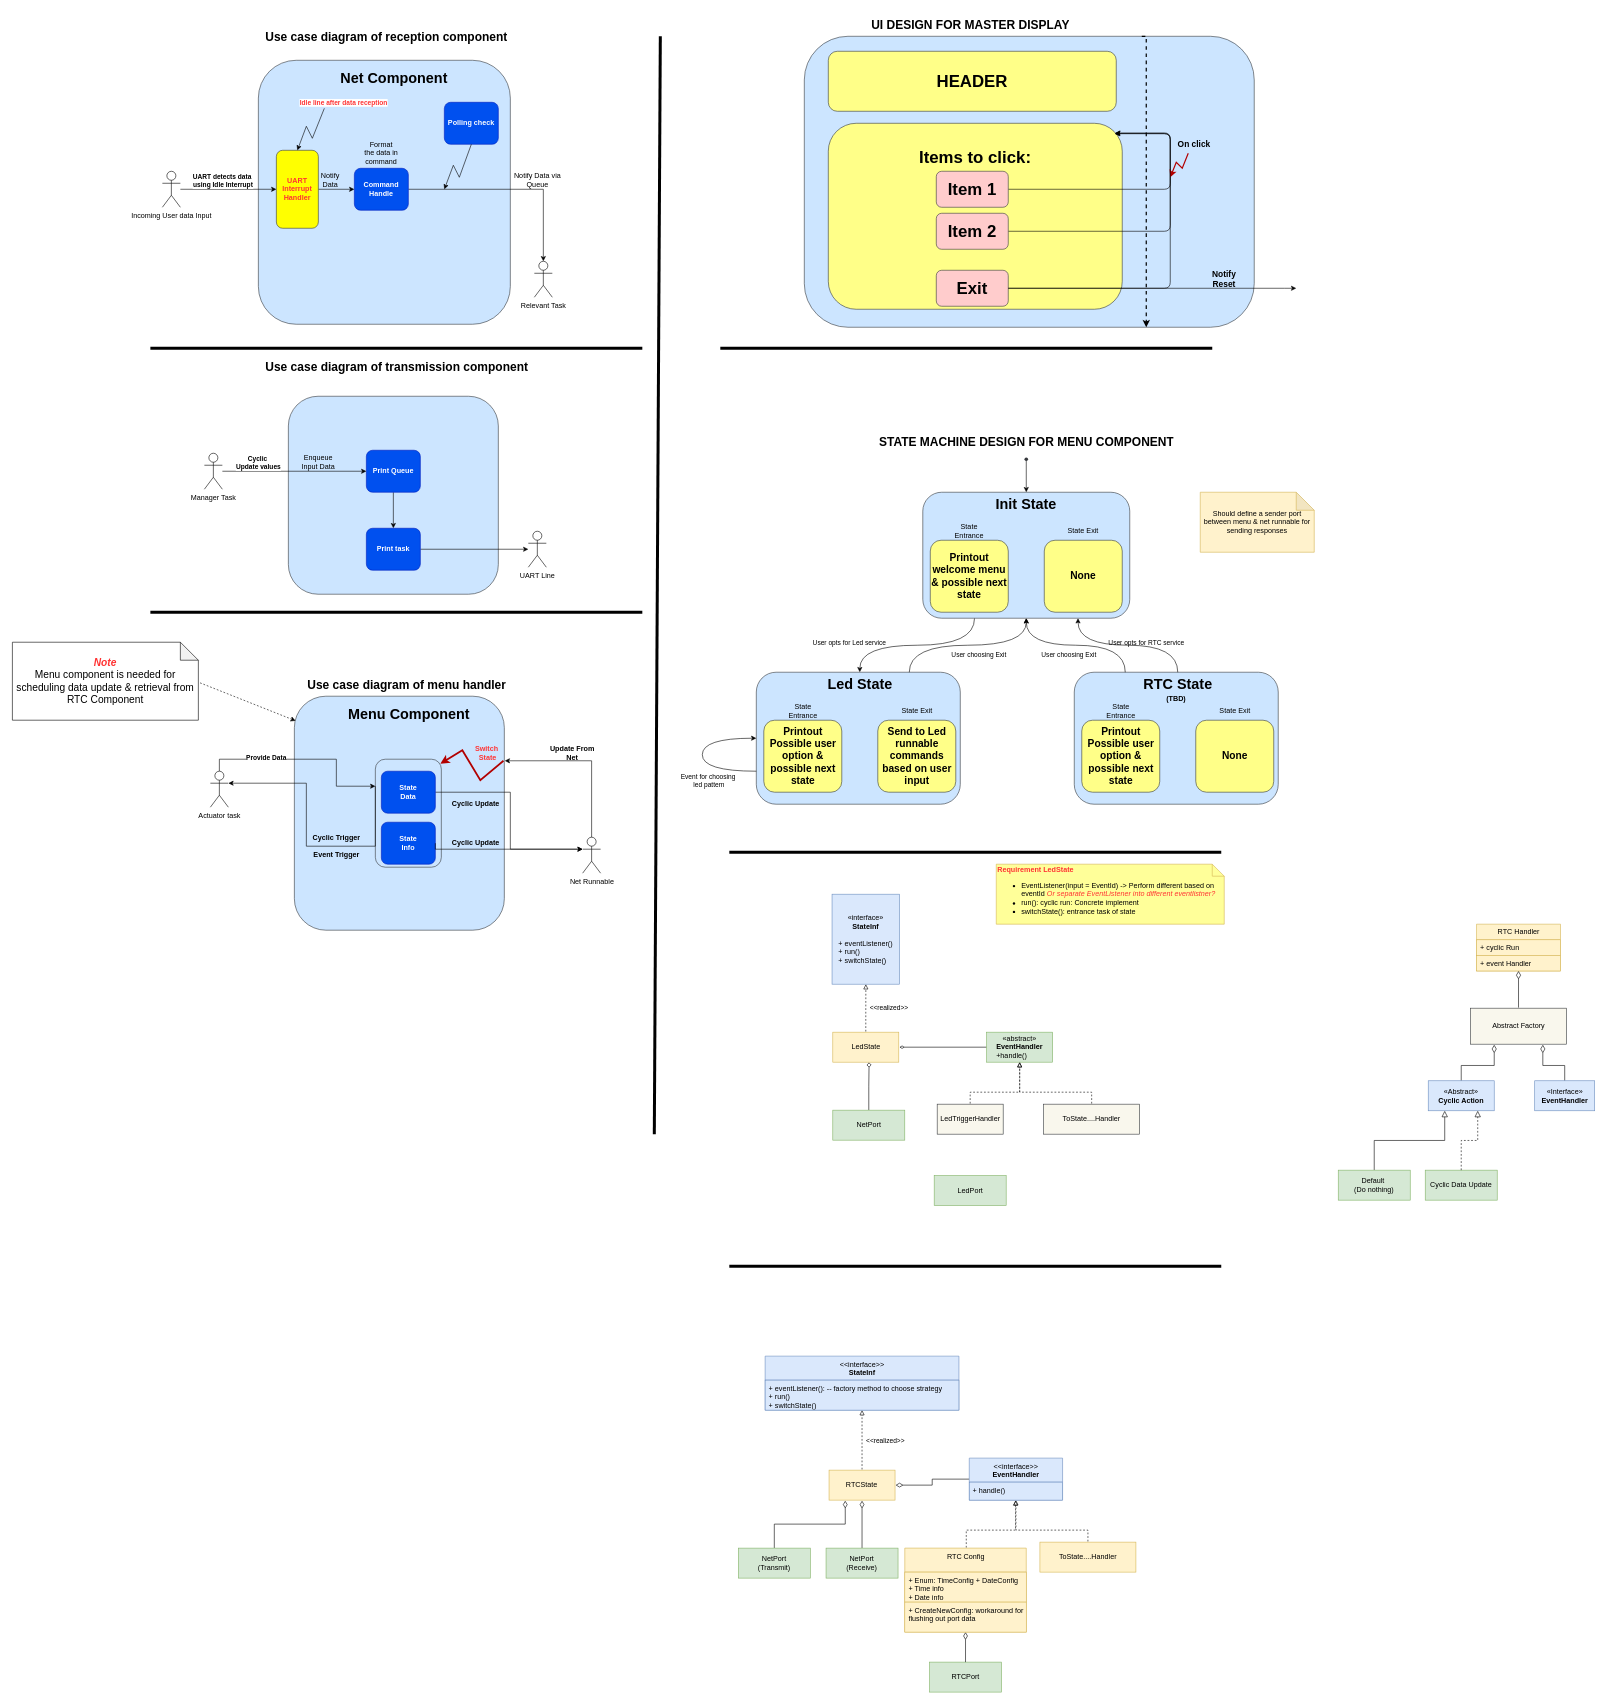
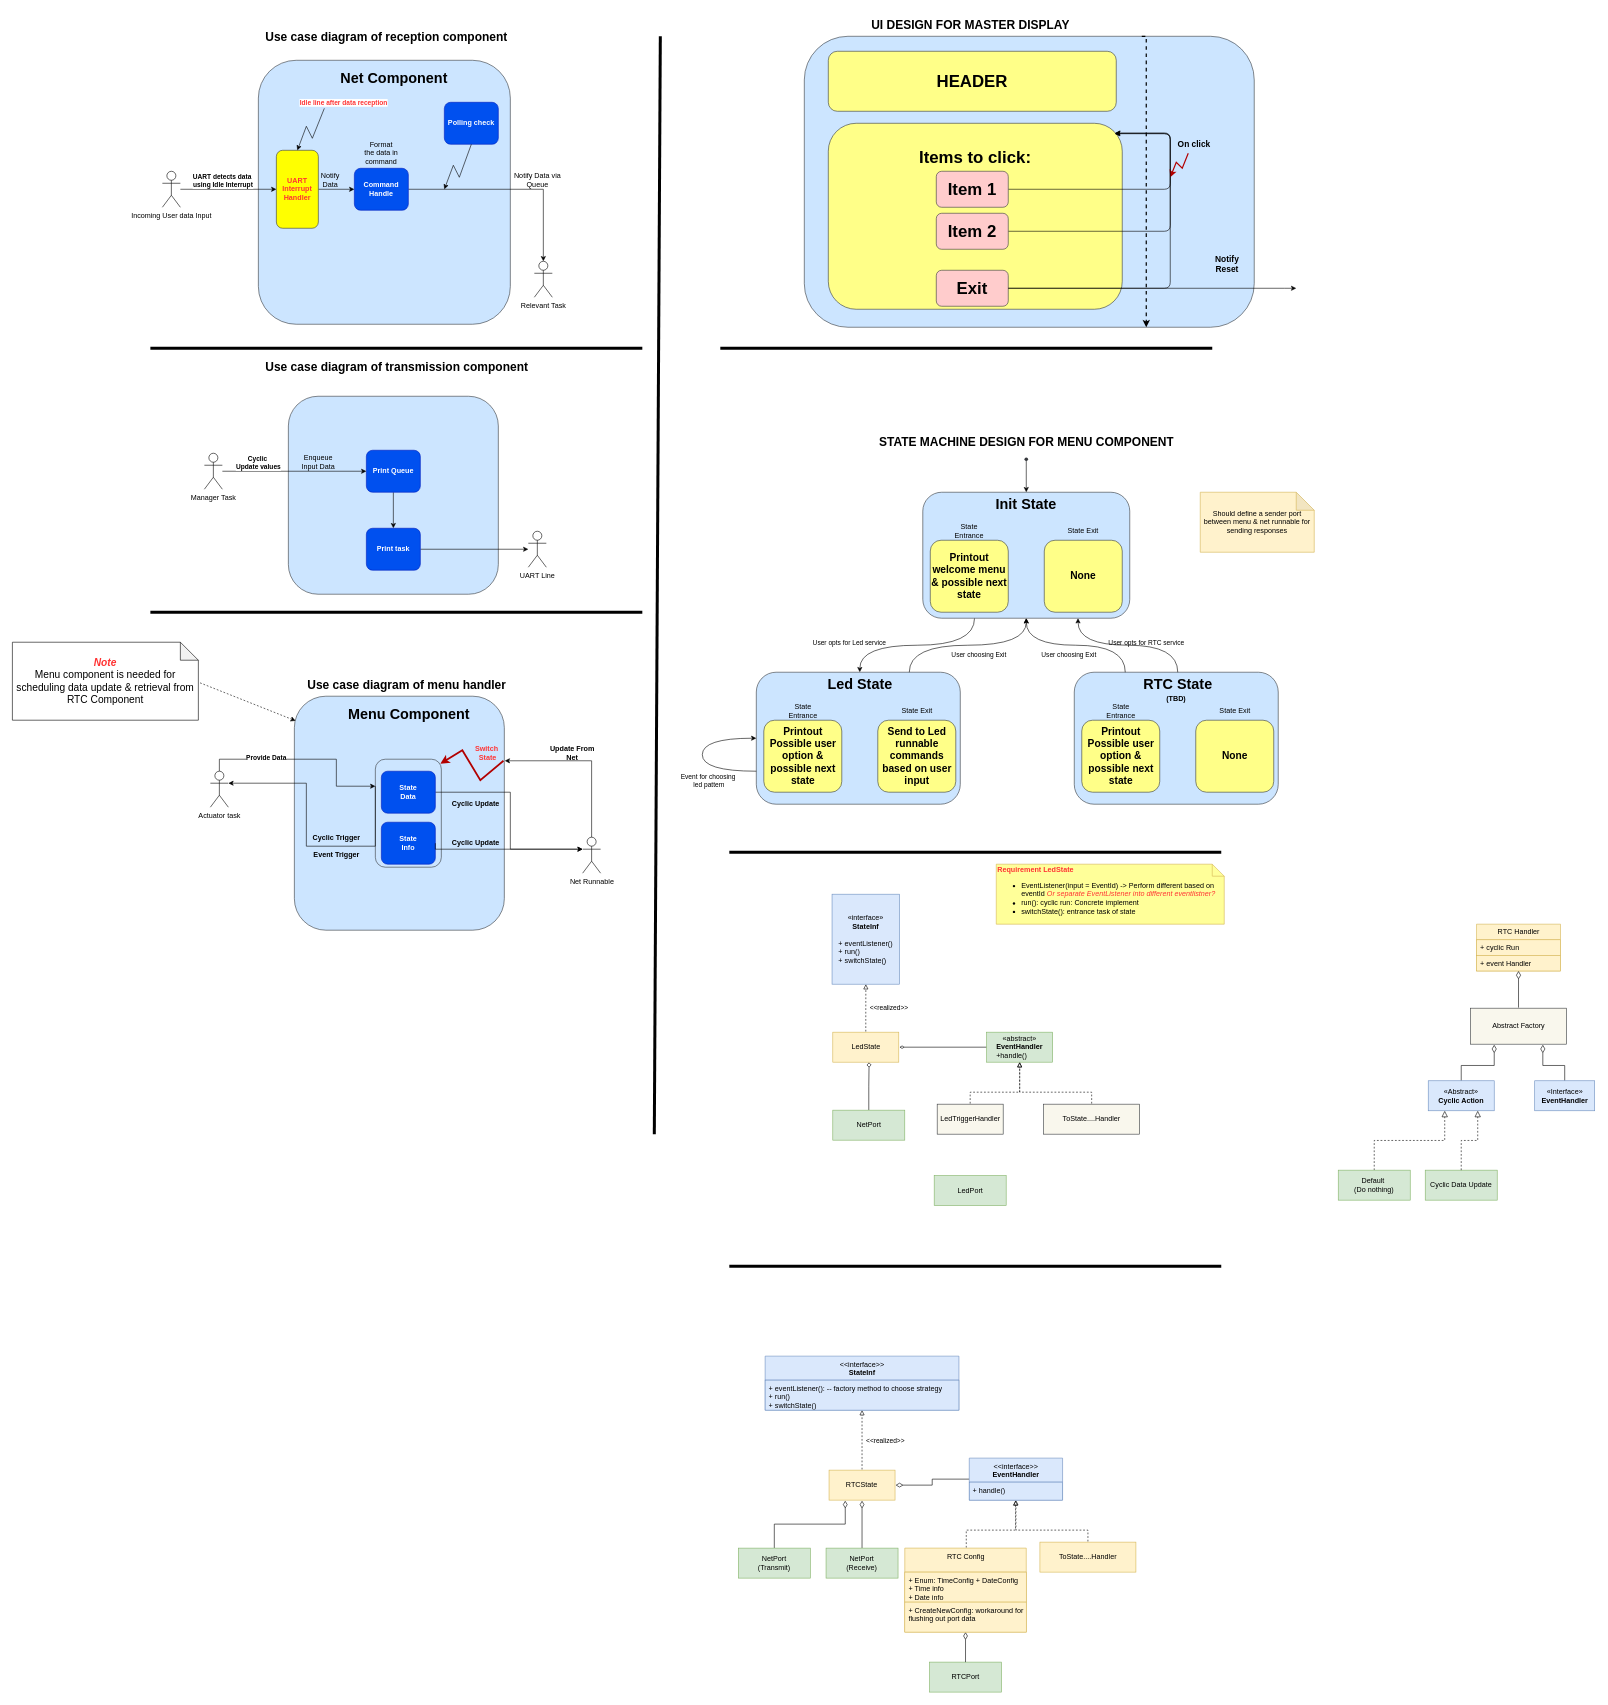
node "Notify Reset": moved (1224, 279) -> (1227, 264)
edge "Default (Do nothing)" -> "«Abstract» Cyclic Action": style solid -> dashed
